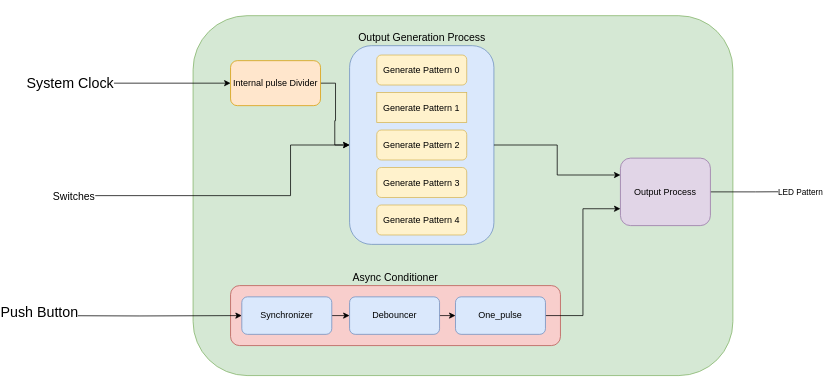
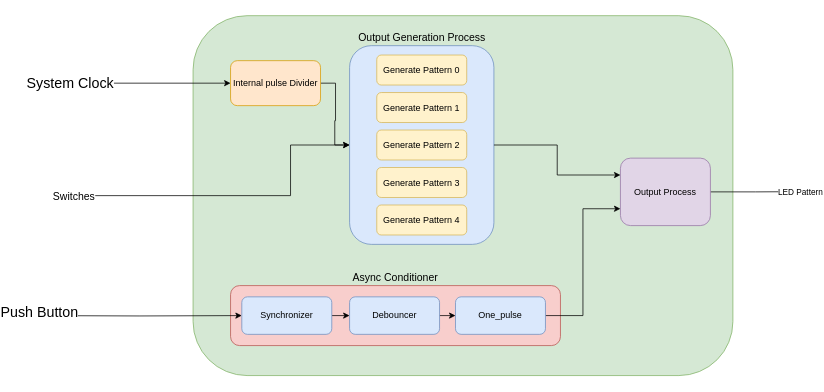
node "Generate Pattern 1": shape rectangle -> rounded rectangle
